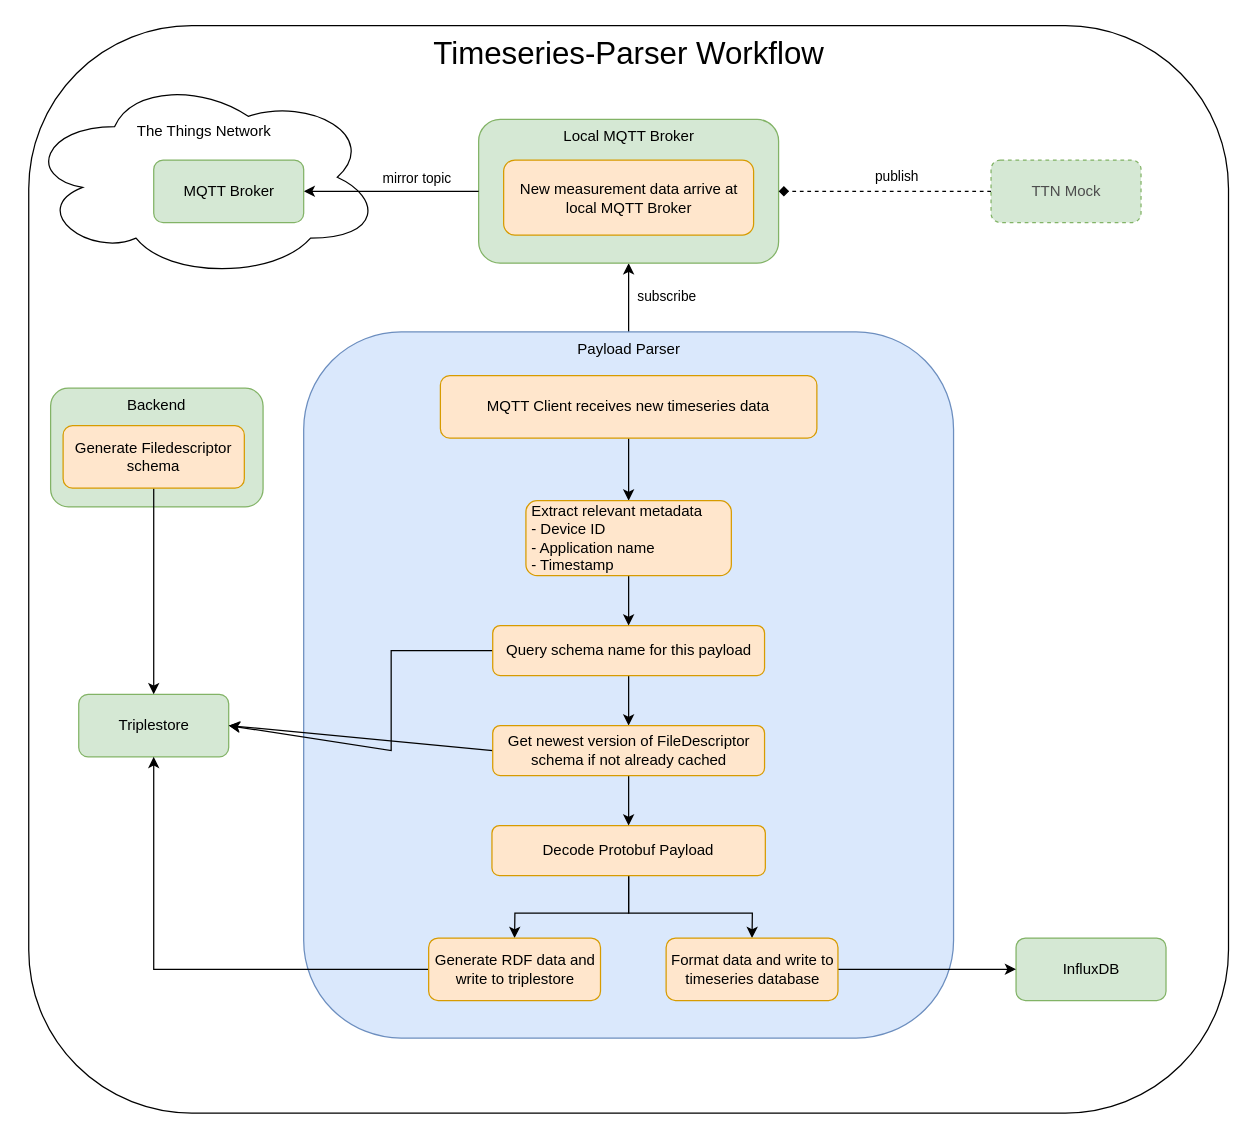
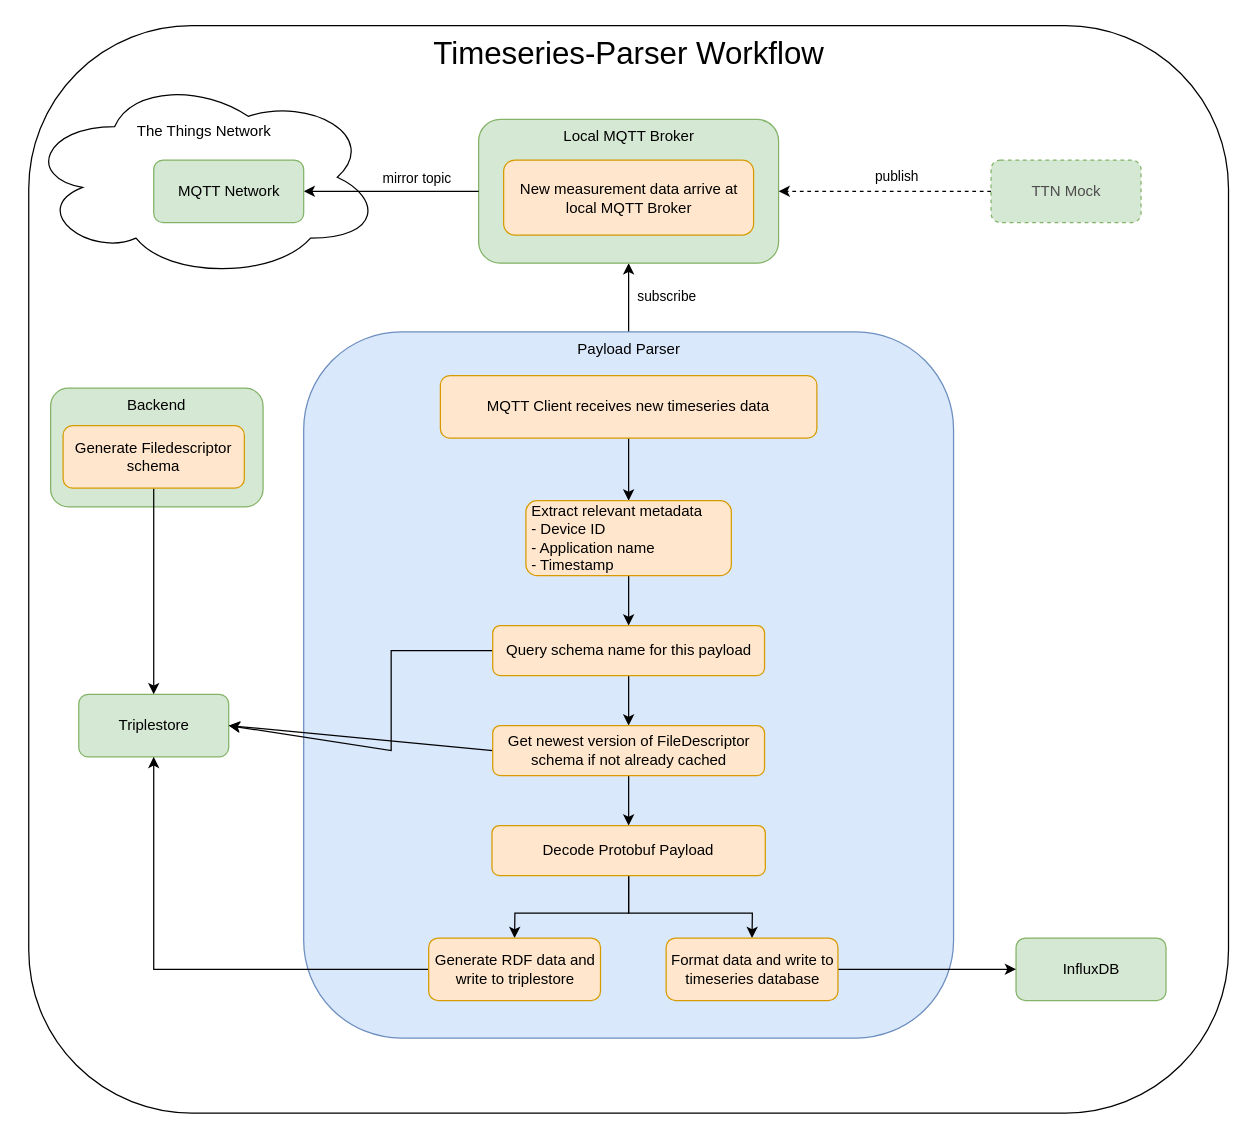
edge "TTN Mock" -> "Local MQTT Broker": arrowhead diamond -> classic
node "MQTT Broker": label "MQTT Broker" -> "MQTT Network"
